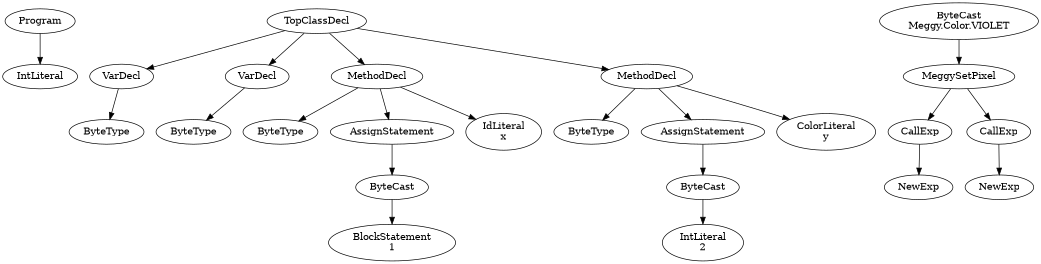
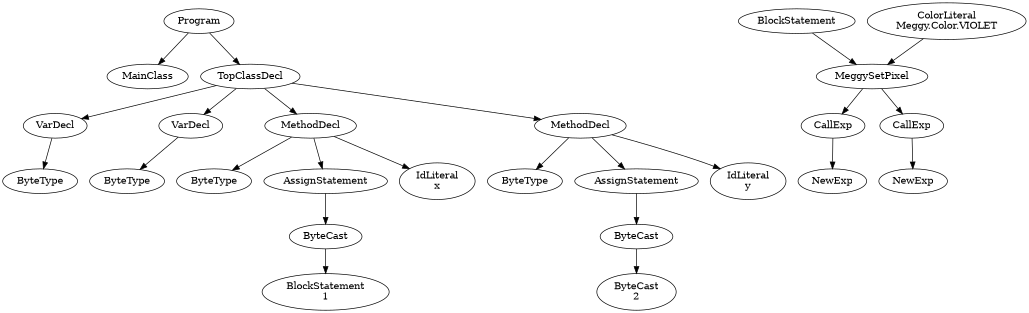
node "BlockStatement": added
node "ByteCast Meggy.Color.VIOLET": label "ByteCast Meggy.Color.VIOLET" -> "ColorLiteral Meggy.Color.VIOLET"
edge "Program" -> "TopClassDecl": added
node "IntLiteral": label "IntLiteral" -> "MainClass"
node "ColorLiteral y": label "ColorLiteral y" -> "IdLiteral y"
node "IntLiteral 2": label "IntLiteral 2" -> "ByteCast 2"
